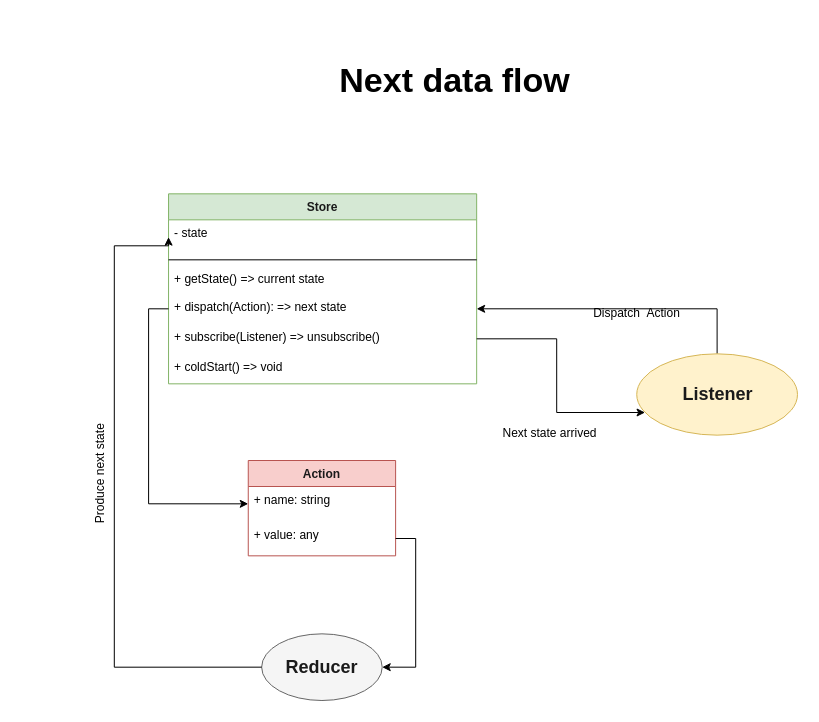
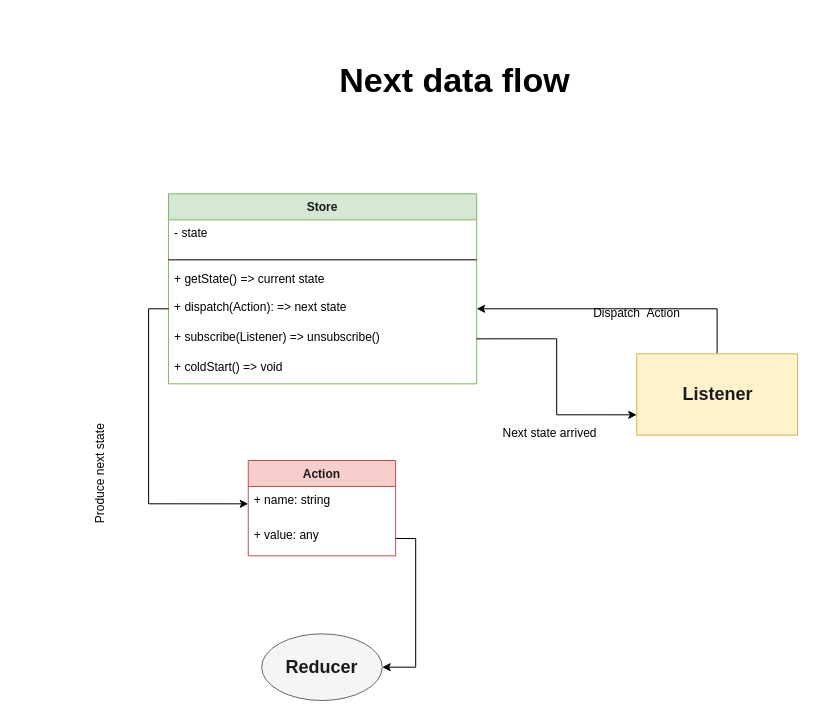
node "Listener": shape ellipse -> rectangle
edge "Reducer" -> "- state": removed
